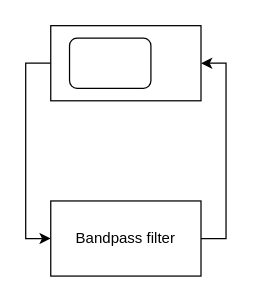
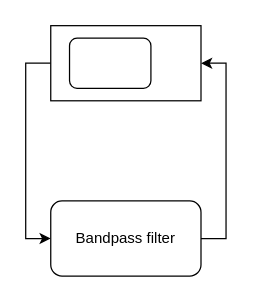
node "Bandpass filter": shape rectangle -> rounded rectangle
